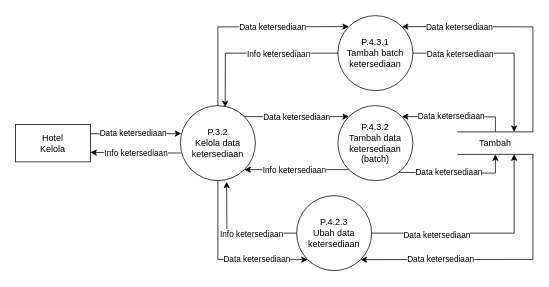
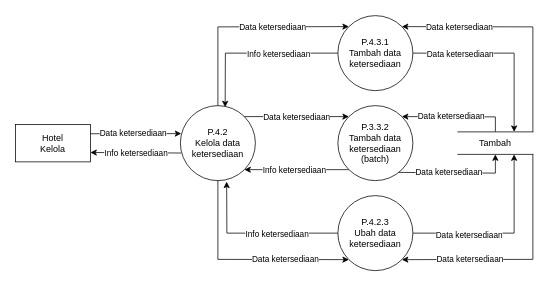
node "P.4.3.1 Tambah batch ketersediaan": label "P.4.3.1 Tambah batch ketersediaan" -> "P.4.3.1 Tambah data ketersediaan"
node "P.3.2 Kelola data ketersediaan": label "P.3.2 Kelola data ketersediaan" -> "P.4.2 Kelola data ketersediaan"
node "P.4.3.2 Tambah data ketersediaan (batch)": label "P.4.3.2 Tambah data ketersediaan (batch)" -> "P.3.3.2 Tambah data ketersediaan (batch)"
node "P.4.2.3 Ubah data ketersediaan": moved (334, 233) -> (375, 233)
